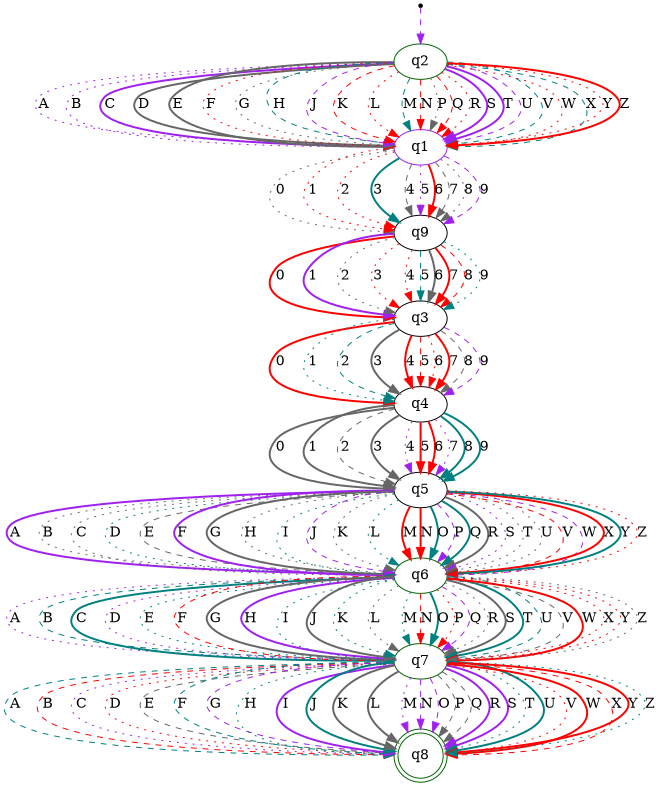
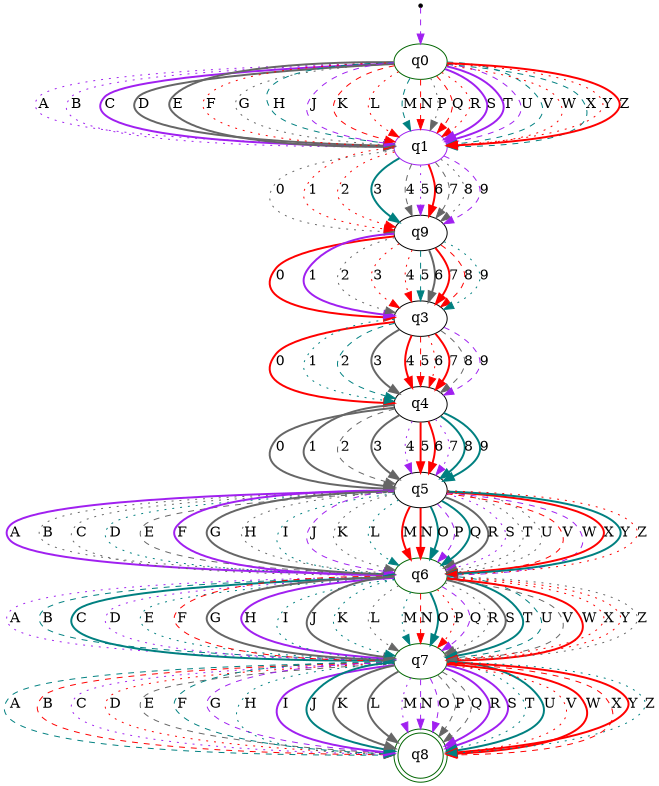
node "q2": label "q2" -> "q0"
